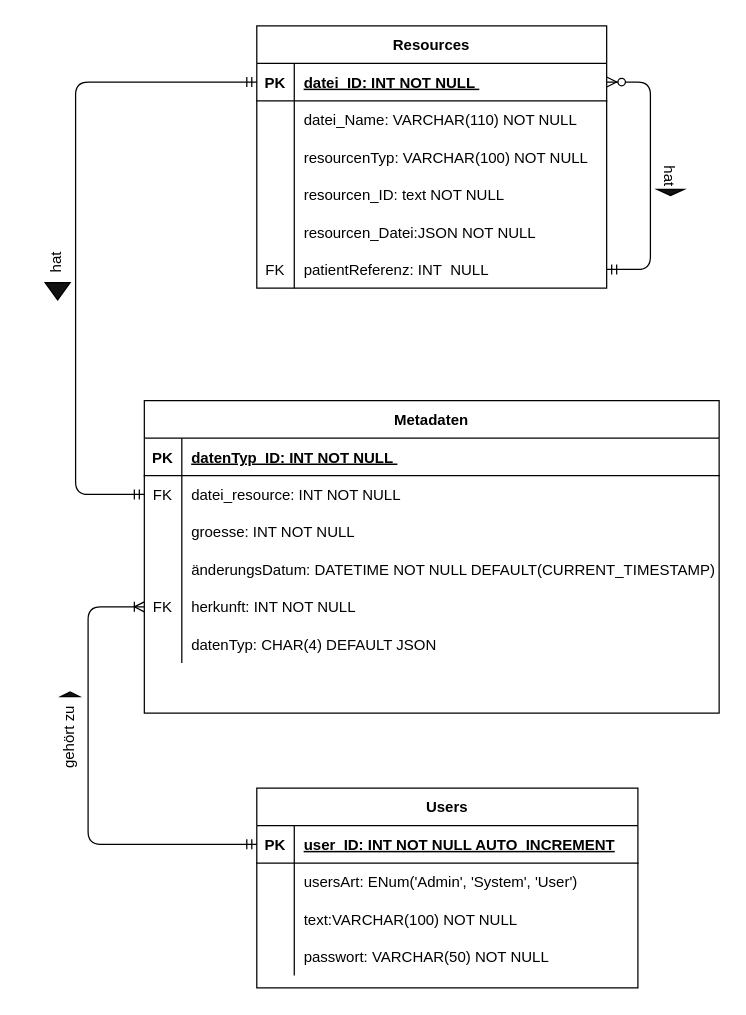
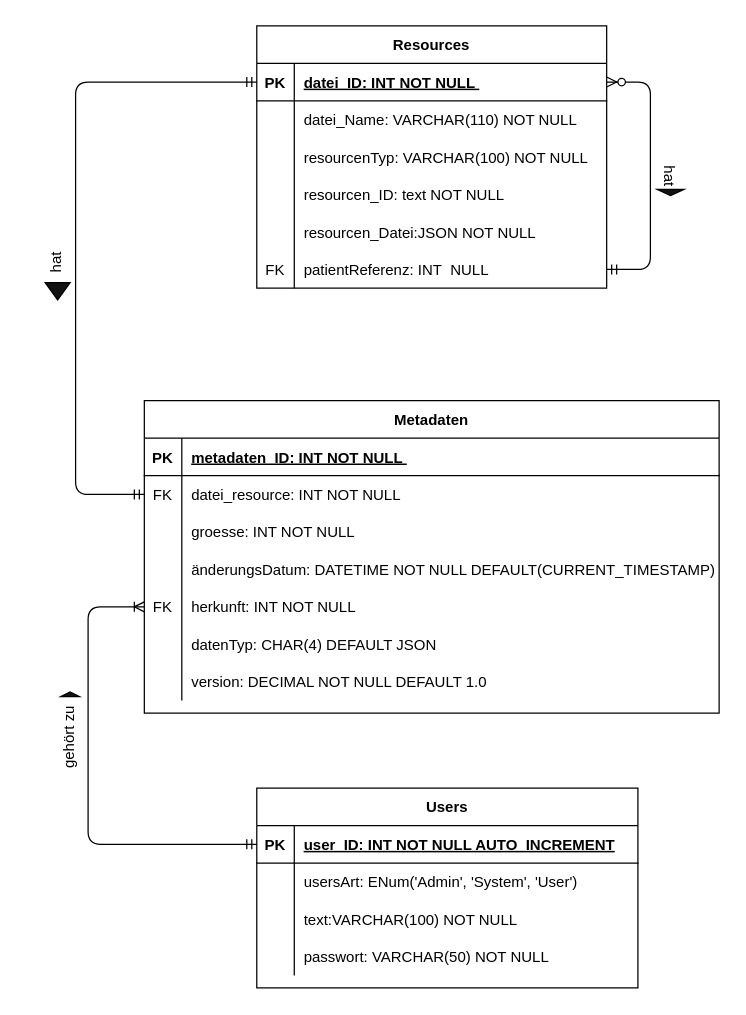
node "datenTyp_ID: INT NOT NULL": label "datenTyp_ID: INT NOT NULL" -> "metadaten_ID: INT NOT NULL"
node "version: DECIMAL NOT NULL DEFAULT 1.0": added
